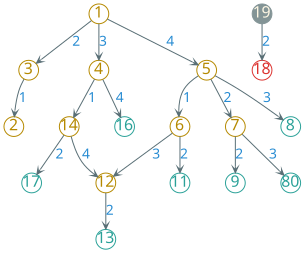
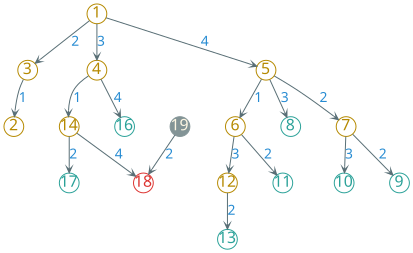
edge "14" -> "12": now "14" -> "18"
node "80": label "80" -> "10"
